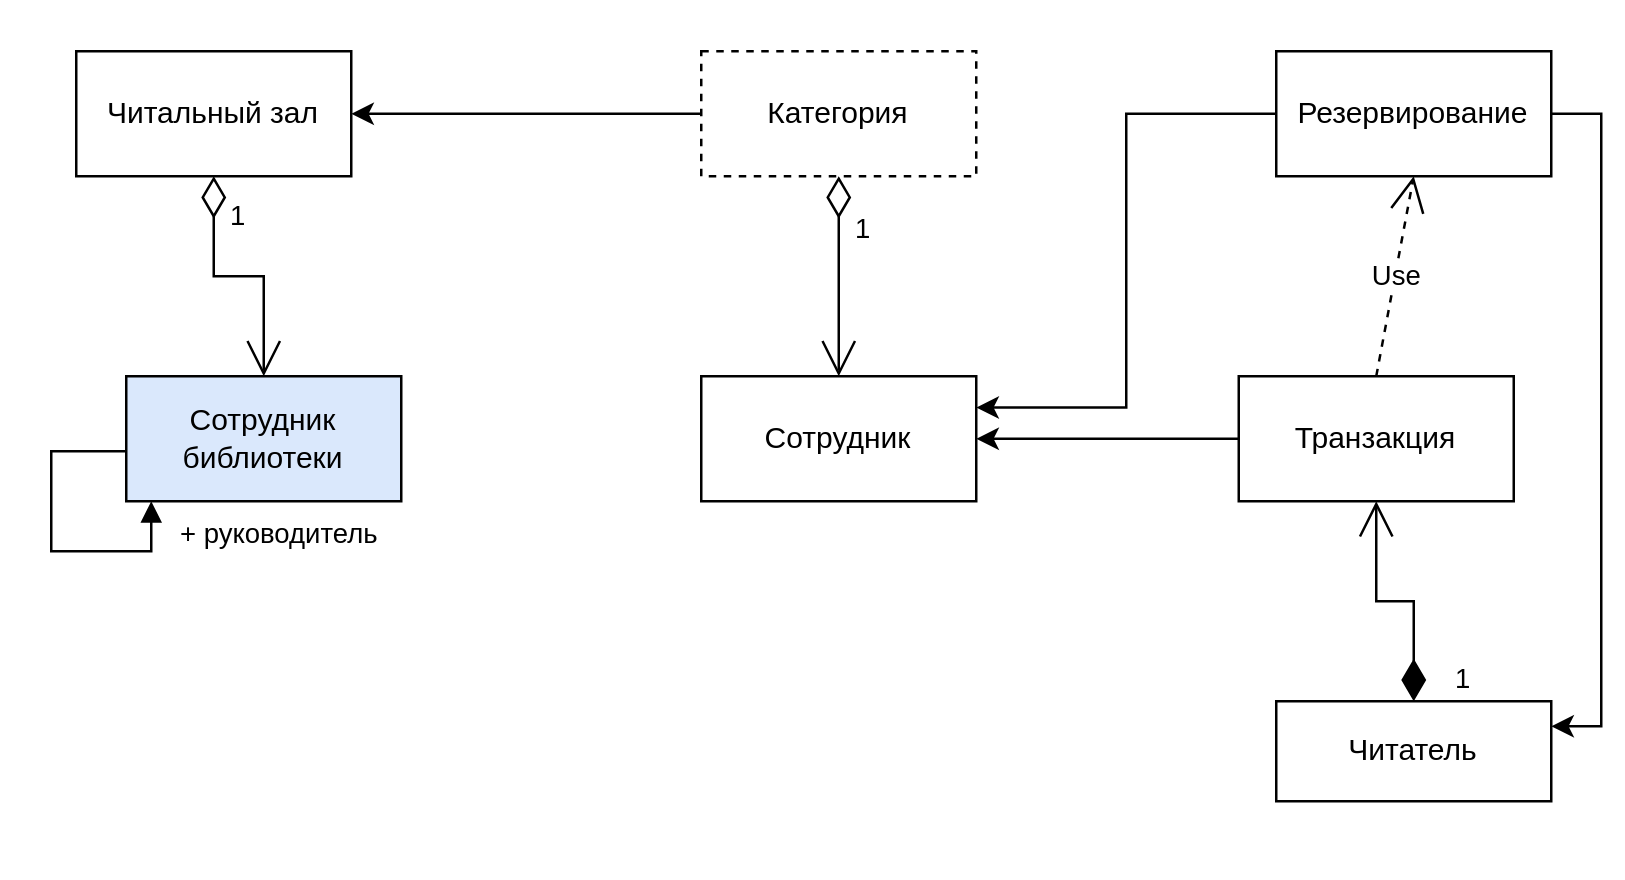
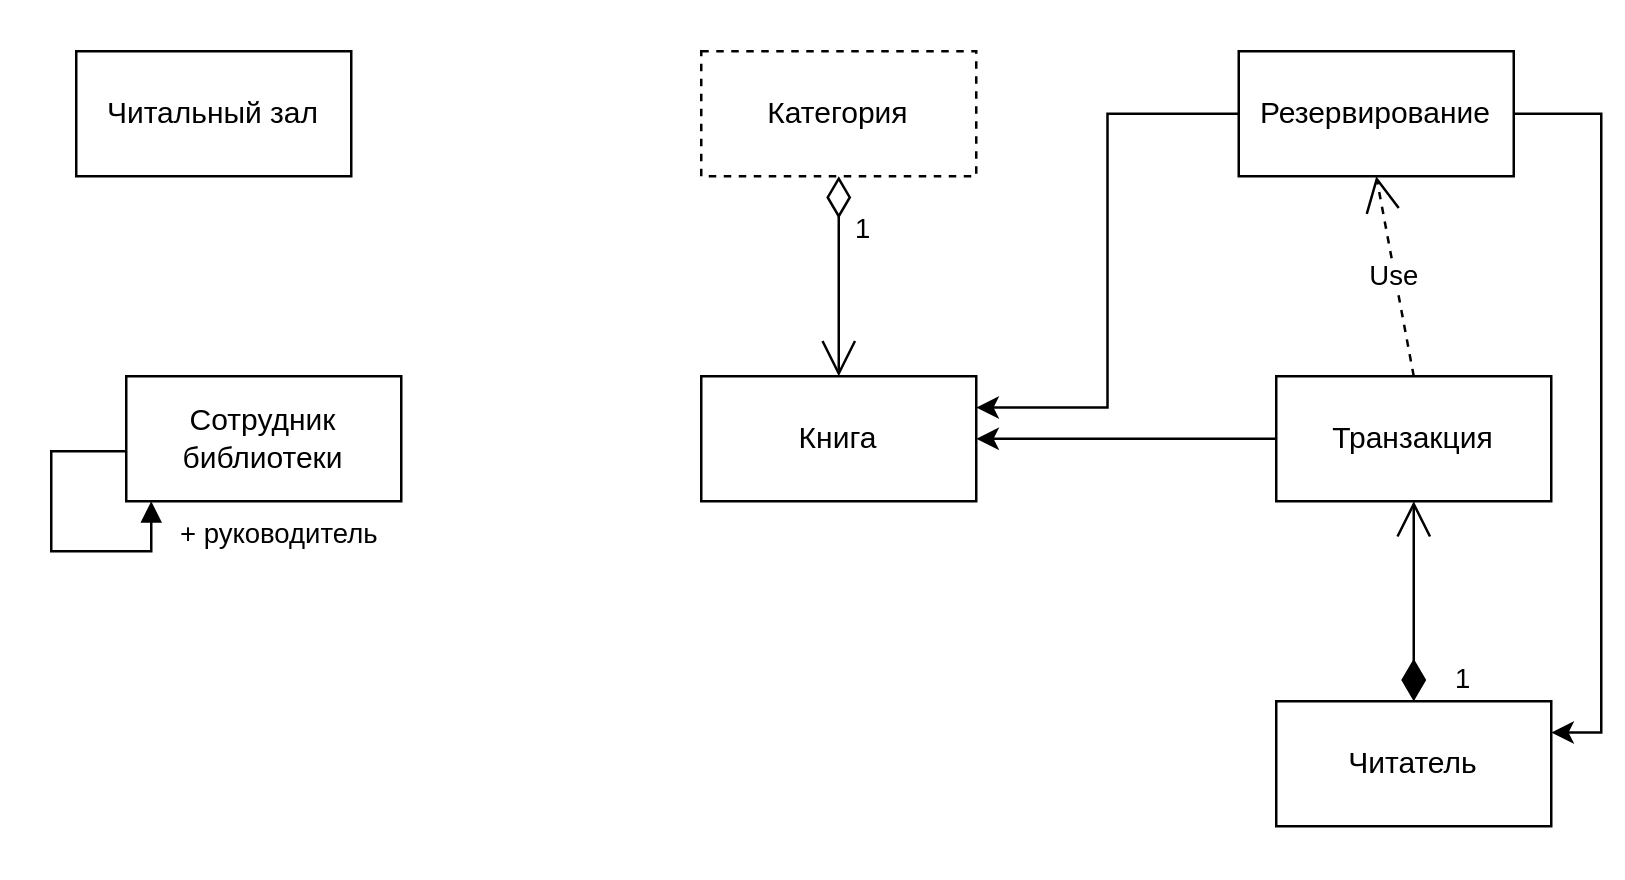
edge "Категория" -> "Читальный зал": removed
node "Резервирование": moved (1414, 114) -> (1376, 114)
edge "Читальный зал" -- "Сотрудник библиотеки": removed, label "1"
node "Сотрудник библиотеки": fillcolor #dae8fc -> #ffffff
node "Сотрудник": label "Сотрудник" -> "Книга"
node "Транзакция": moved (1376, 439) -> (1414, 439)
node "Читатель": size 275x100 -> 275x125
